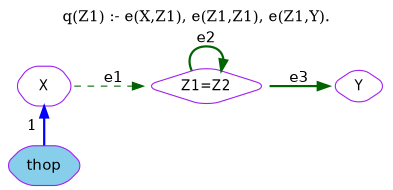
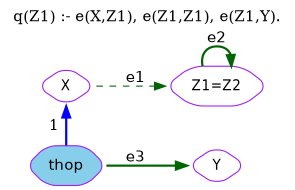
node "X": shape hexagon -> diamond
node "Z1=Z2": shape diamond -> hexagon
edge "Z1=Z2" -> "Y": now "thop" -> "Y"
